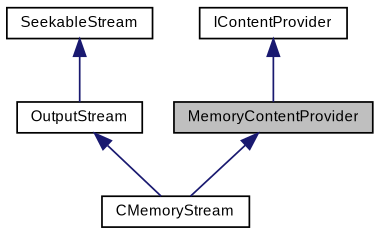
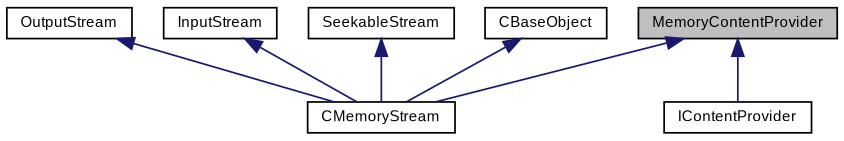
node "InputStream": added
node "CBaseObject": added
edge "OutputStream" -> "SeekableStream": now "CMemoryStream" -> "SeekableStream"
edge "MemoryContentProvider" -> "IContentProvider": reversed
